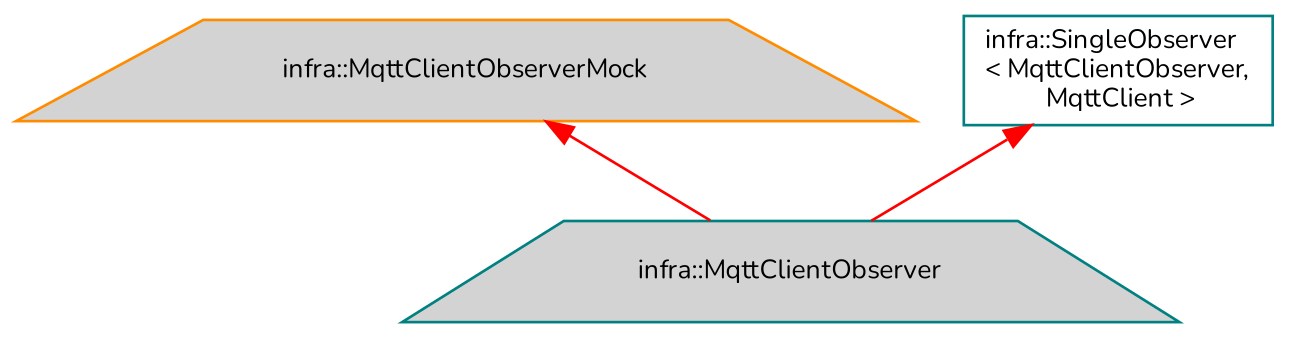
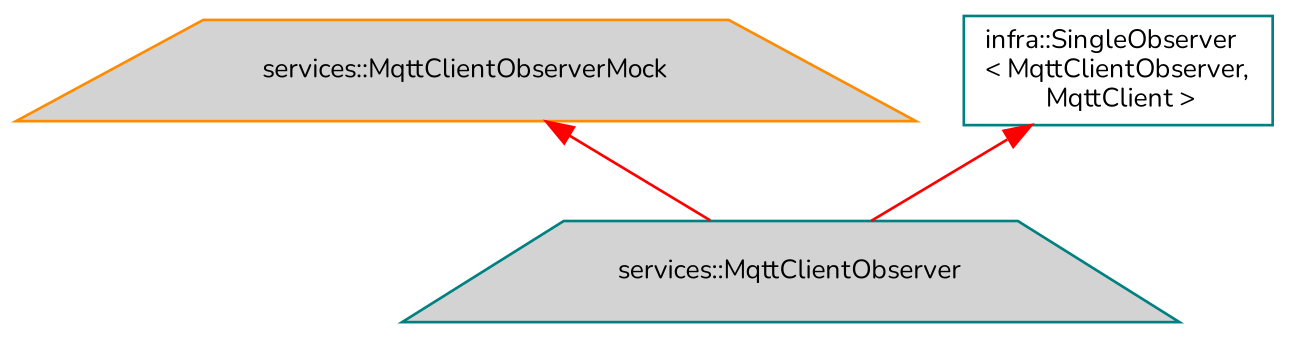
node "infra::MqttClientObserverMock": label "infra::MqttClientObserverMock" -> "services::MqttClientObserverMock"
node "infra::MqttClientObserver": label "infra::MqttClientObserver" -> "services::MqttClientObserver"
